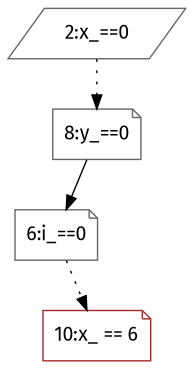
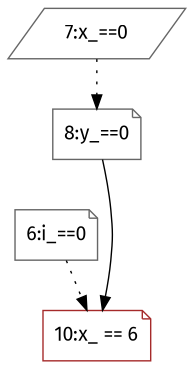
node "2:x_==0": label "2:x_==0" -> "7:x_==0"
edge "8:y_==0" -> "6:i_==0": now "8:y_==0" -> "10:x_ == 6"
